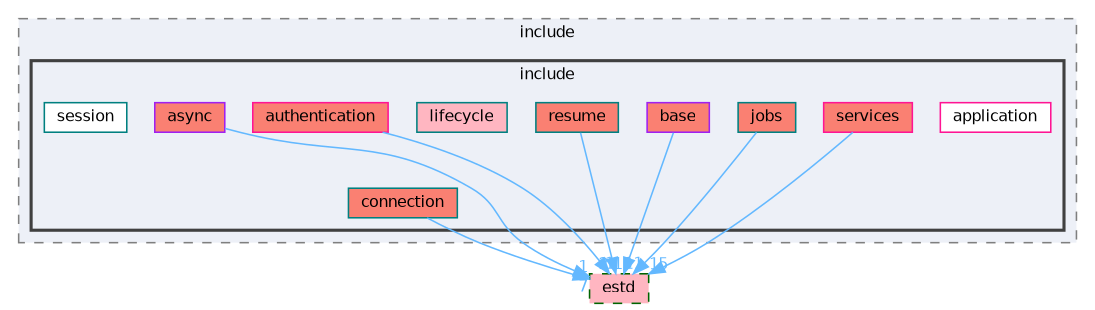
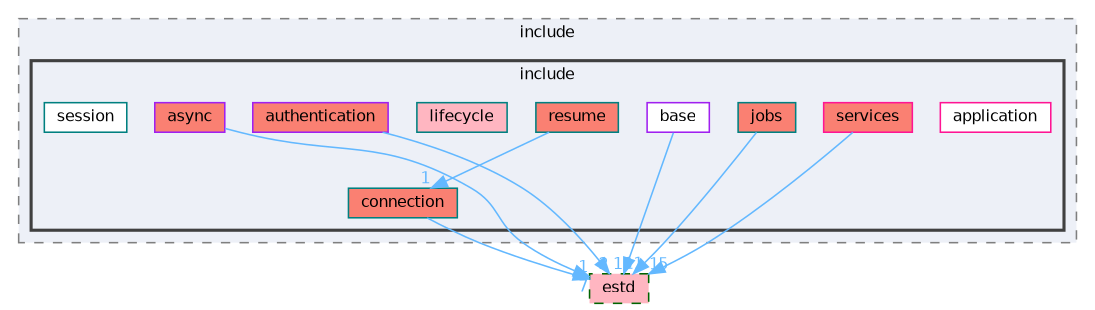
node "authentication": color deeppink -> purple
node "base": fillcolor salmon -> white
edge "resume" -> "estd": now "resume" -> "connection"
